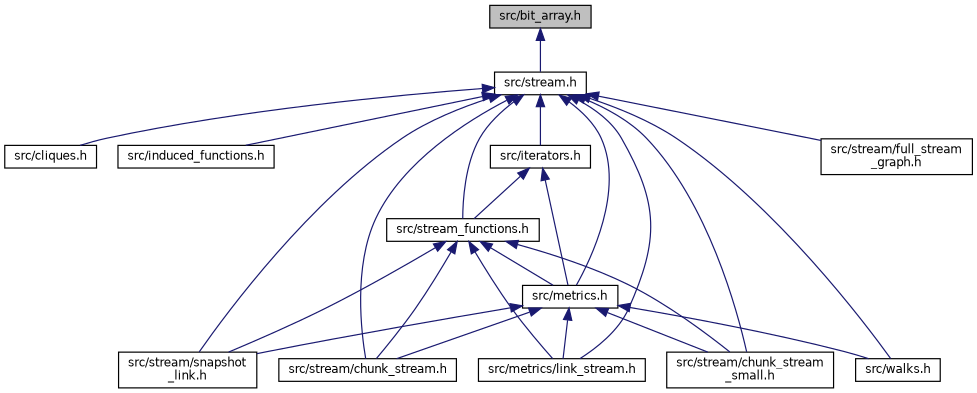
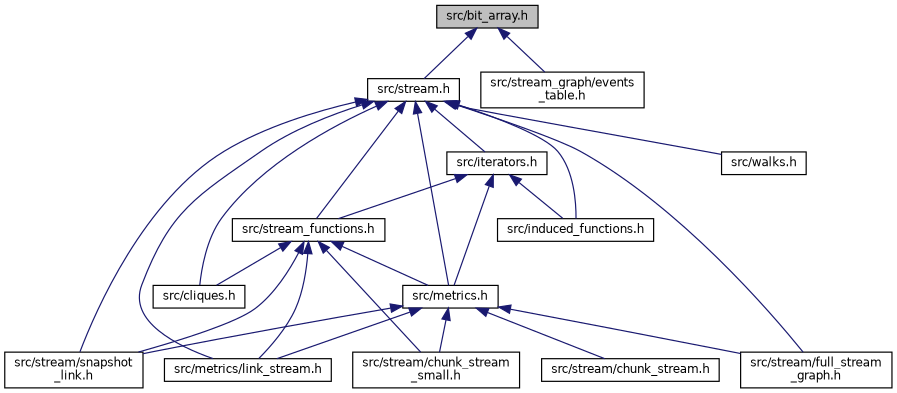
node "src/stream_graph/events _table.h": added
edge "src/induced_functions.h" -> "src/iterators.h": added
edge "src/stream/chunk_stream.h" -> "src/stream.h": removed
edge "src/stream/chunk_stream _small.h" -> "src/stream.h": removed
edge "src/stream/chunk_stream.h" -> "src/stream_functions.h": now "src/cliques.h" -> "src/stream_functions.h"
edge "src/walks.h" -> "src/metrics.h": now "src/stream/full_stream _graph.h" -> "src/metrics.h"
